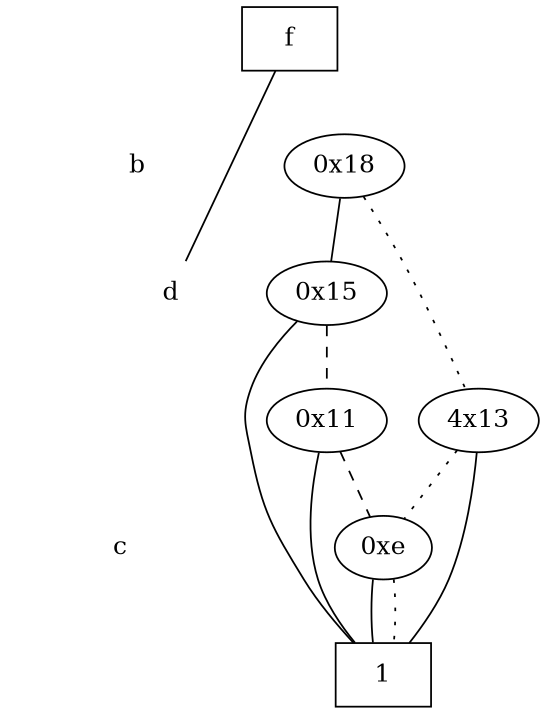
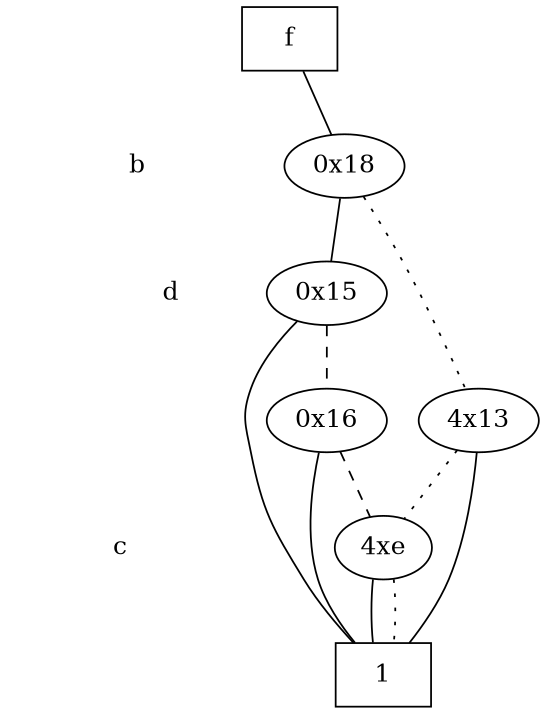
edge "f" -- "d": now "f" -- "0x18"
node "0x11": label "0x11" -> "0x16"
node "0xe": label "0xe" -> "4xe"
